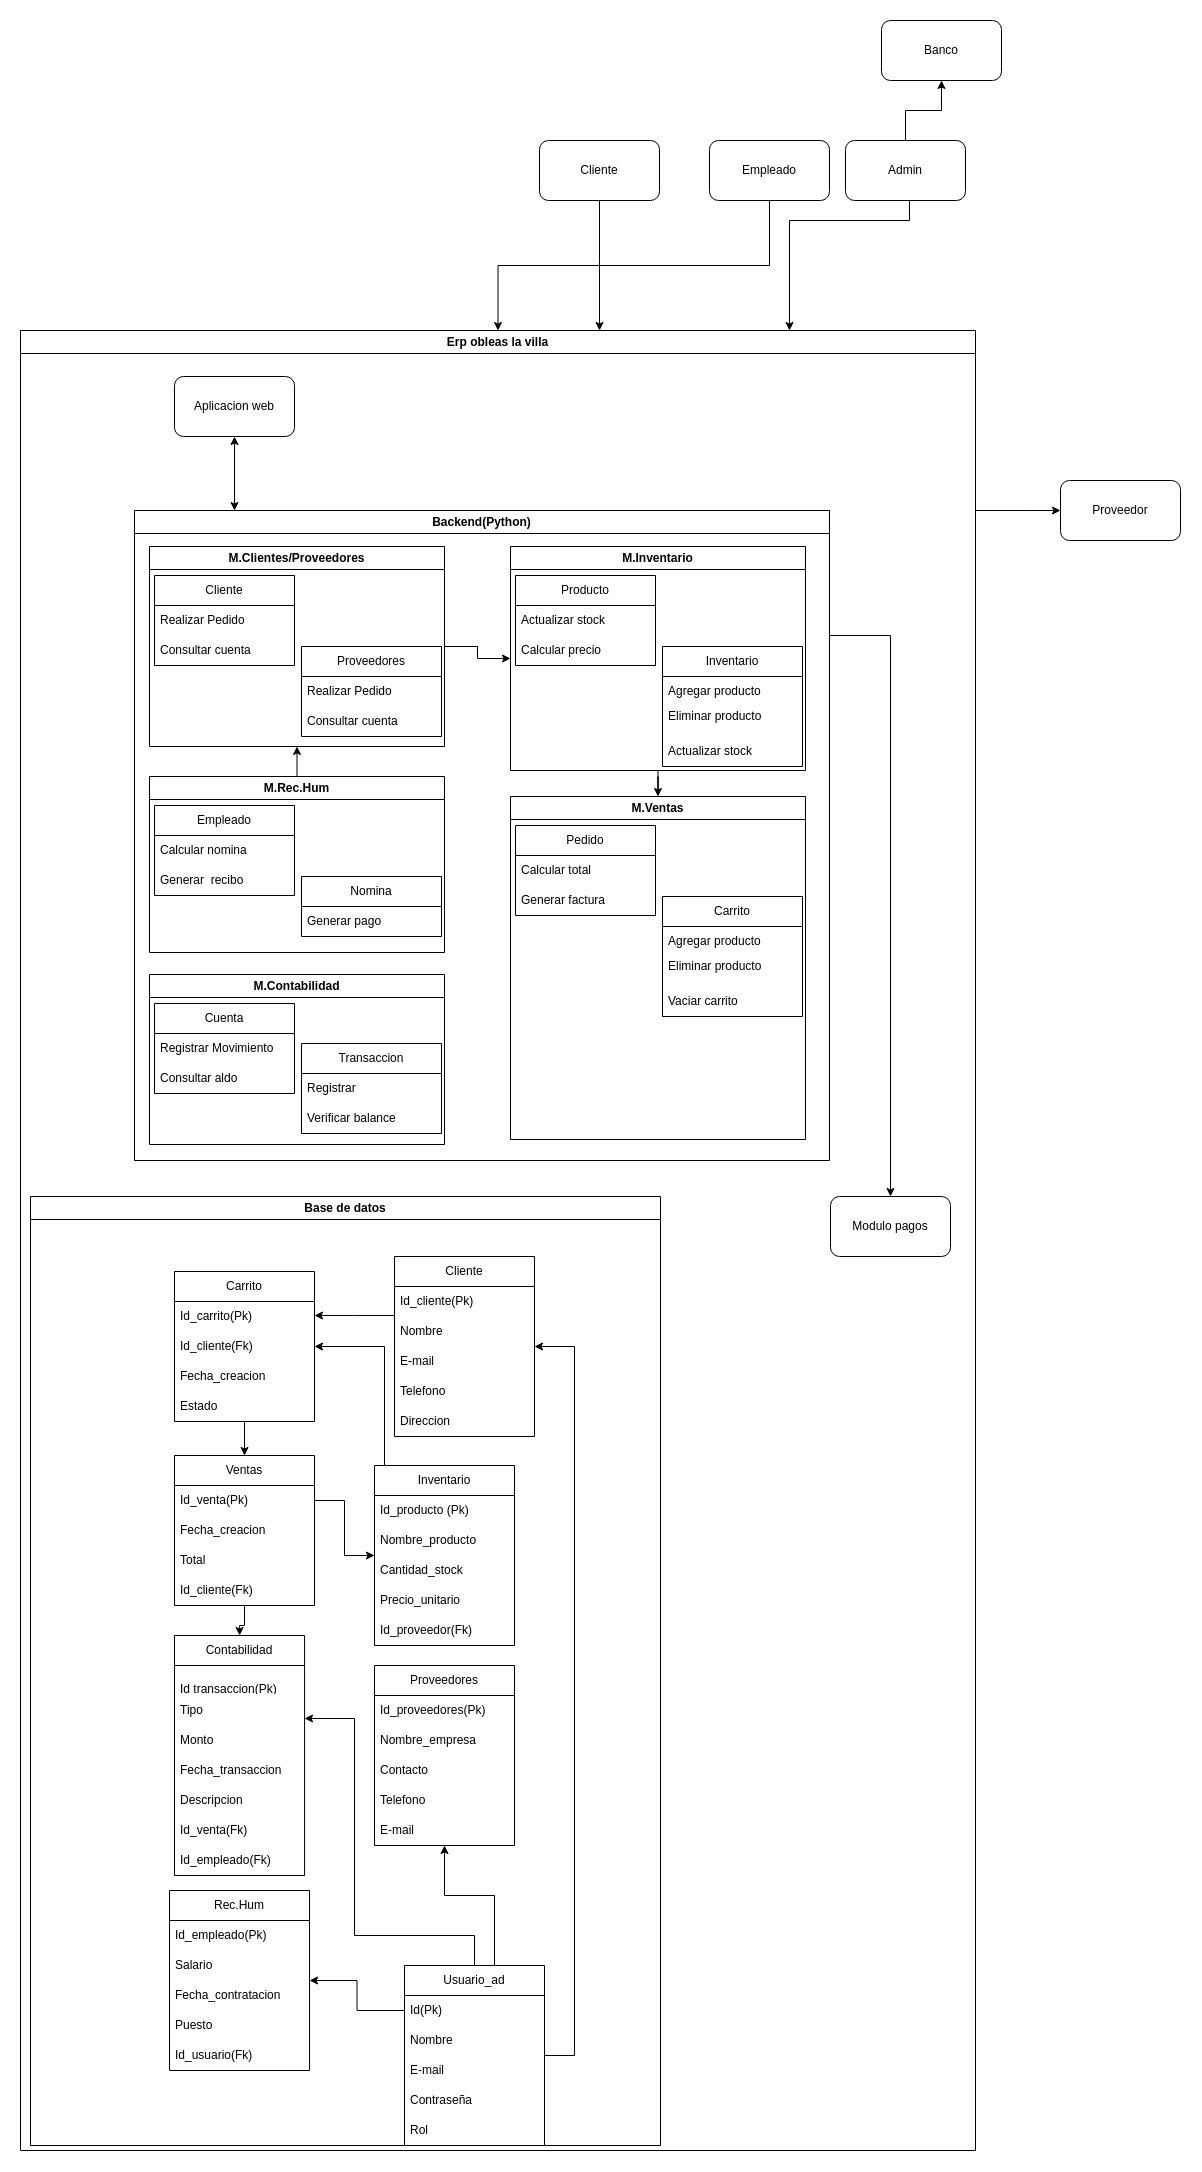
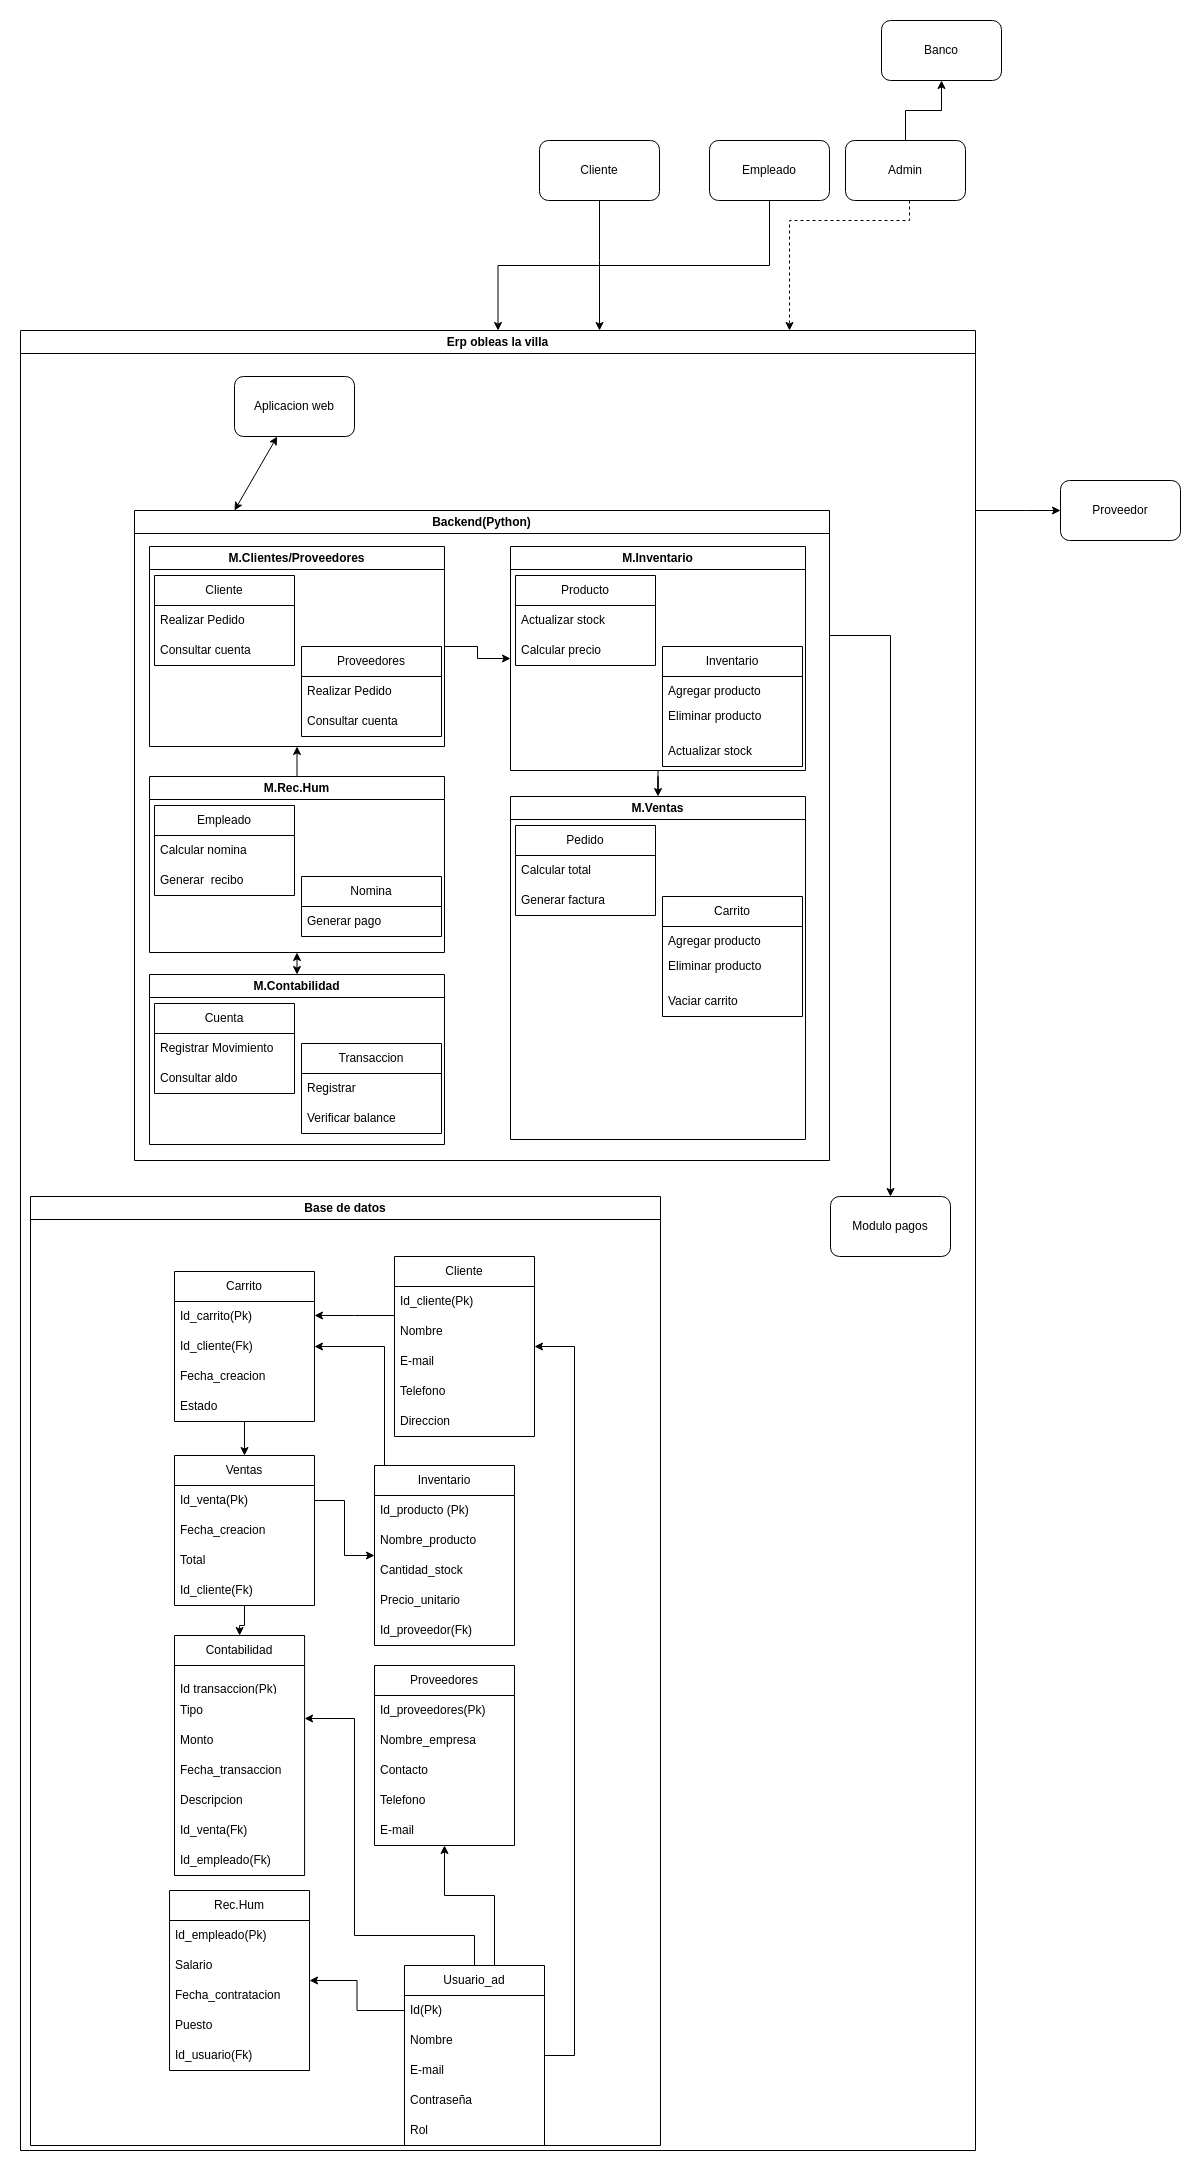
edge "Admin" -> "Erp obleas la villa": style solid -> dashed
node "Aplicacion web": moved (235, 407) -> (295, 407)
edge "M.Rec.Hum" -- "M.Contabilidad": added
